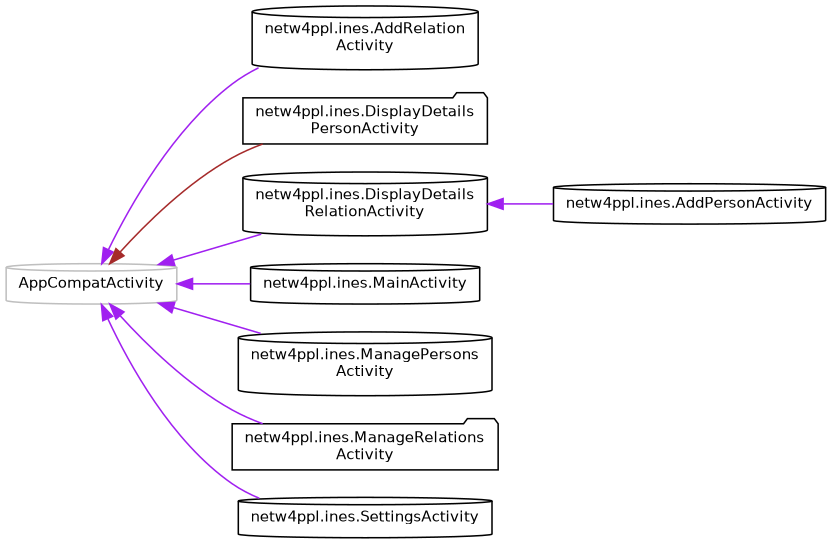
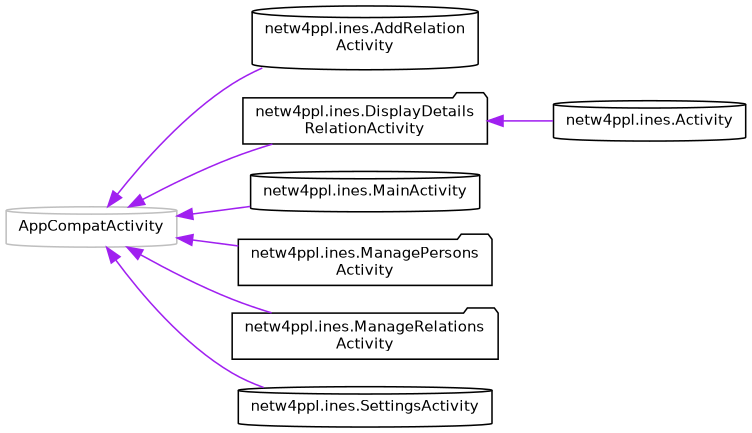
node "netw4ppl.ines.DisplayDetails PersonActivity": removed
node "netw4ppl.ines.DisplayDetails RelationActivity": shape cylinder -> folder
node "netw4ppl.ines.AddPersonActivity": label "netw4ppl.ines.AddPersonActivity" -> "netw4ppl.ines.Activity"
node "netw4ppl.ines.ManagePersons Activity": shape cylinder -> folder
